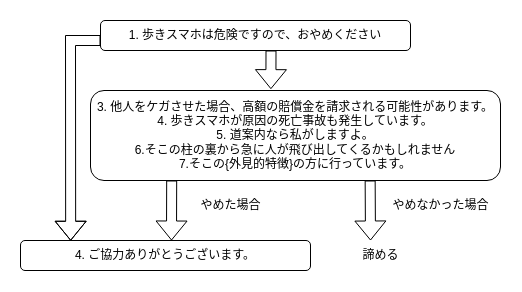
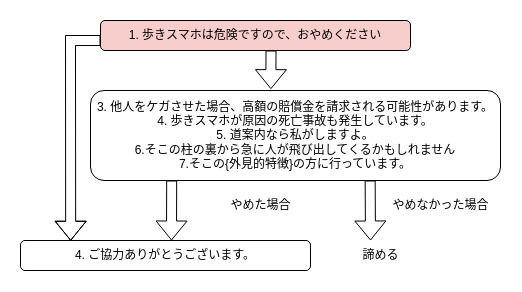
node "1. 歩きスマホは危険ですので、おやめください": fillcolor #ffffff -> #f8cecc
node "やめた場合": moved (231, 206) -> (261, 206)
